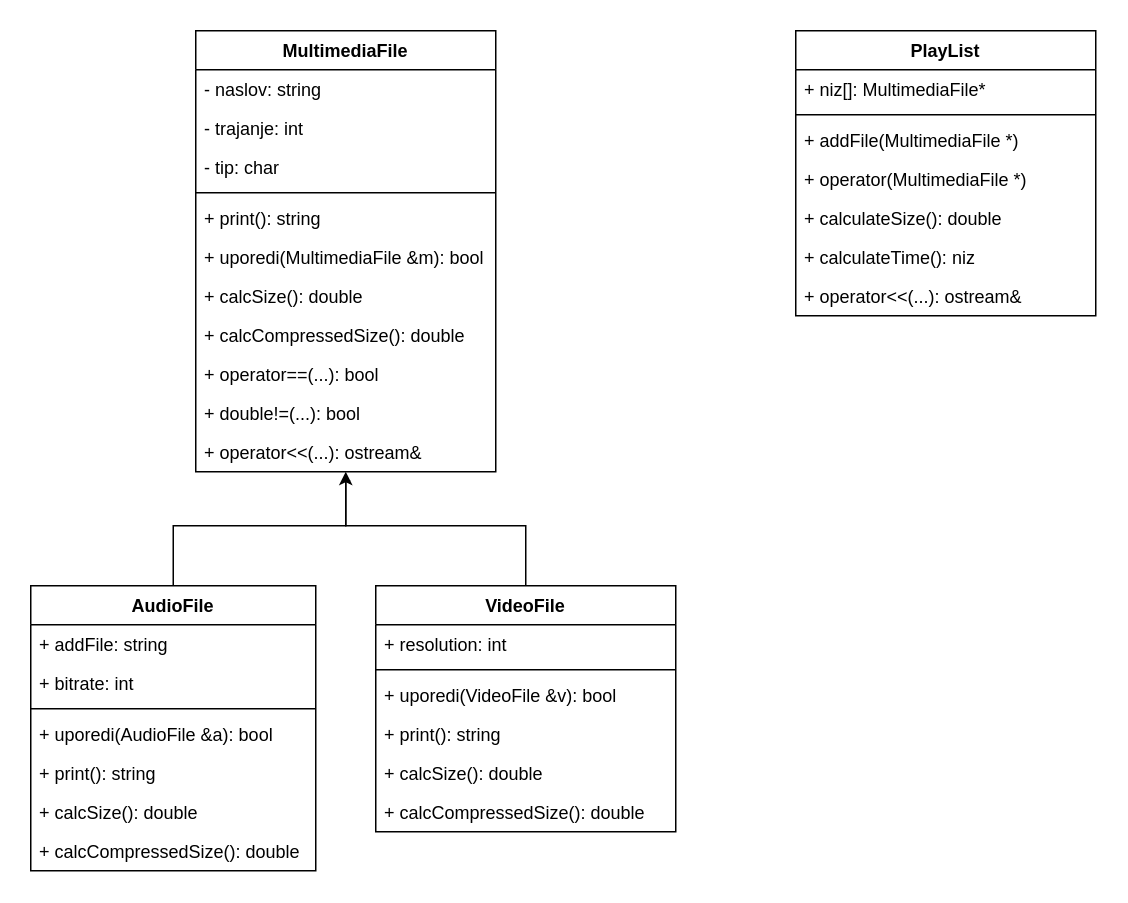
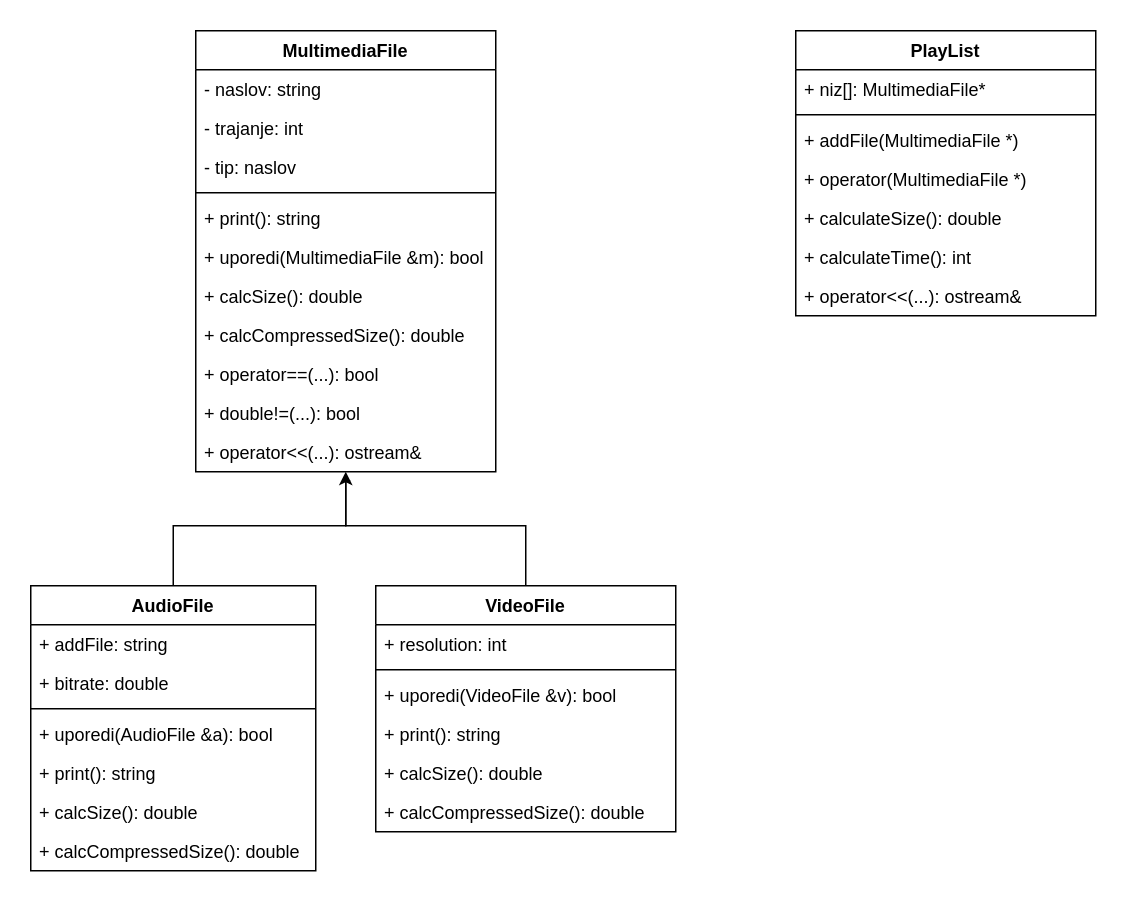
node "- tip: char": label "- tip: char" -> "- tip: naslov"
node "+ calculateTime(): niz": label "+ calculateTime(): niz" -> "+ calculateTime(): int"
node "+ bitrate: int": label "+ bitrate: int" -> "+ bitrate: double"
